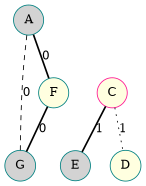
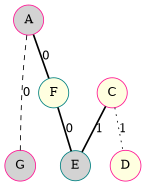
node "A": color teal -> deeppink
edge "F" -- "G": now "F" -- "E"
node "G": color teal -> deeppink
node "D": color teal -> deeppink
